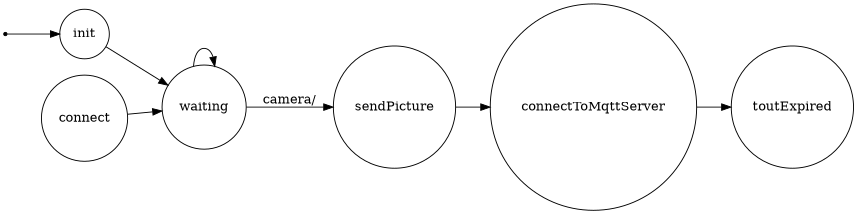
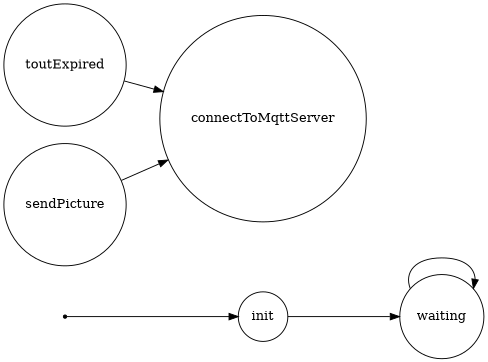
edge "waiting" -> "sendPicture": removed, label "camera/"
edge "connectToMqttServer" -> "toutExpired": reversed
node "connect": removed
